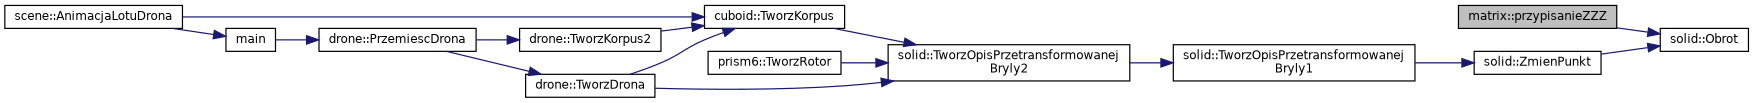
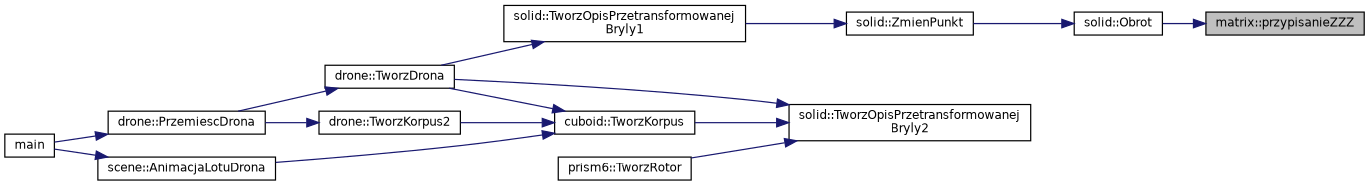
edge "matrix::przypisanieZZZ" -> "solid::Obrot": reversed
edge "scene::AnimacjaLotuDrona" -> "main": reversed
edge "solid::TworzOpisPrzetransformowanej Bryly2" -> "solid::TworzOpisPrzetransformowanej Bryly1": now "drone::TworzDrona" -> "solid::TworzOpisPrzetransformowanej Bryly1"
